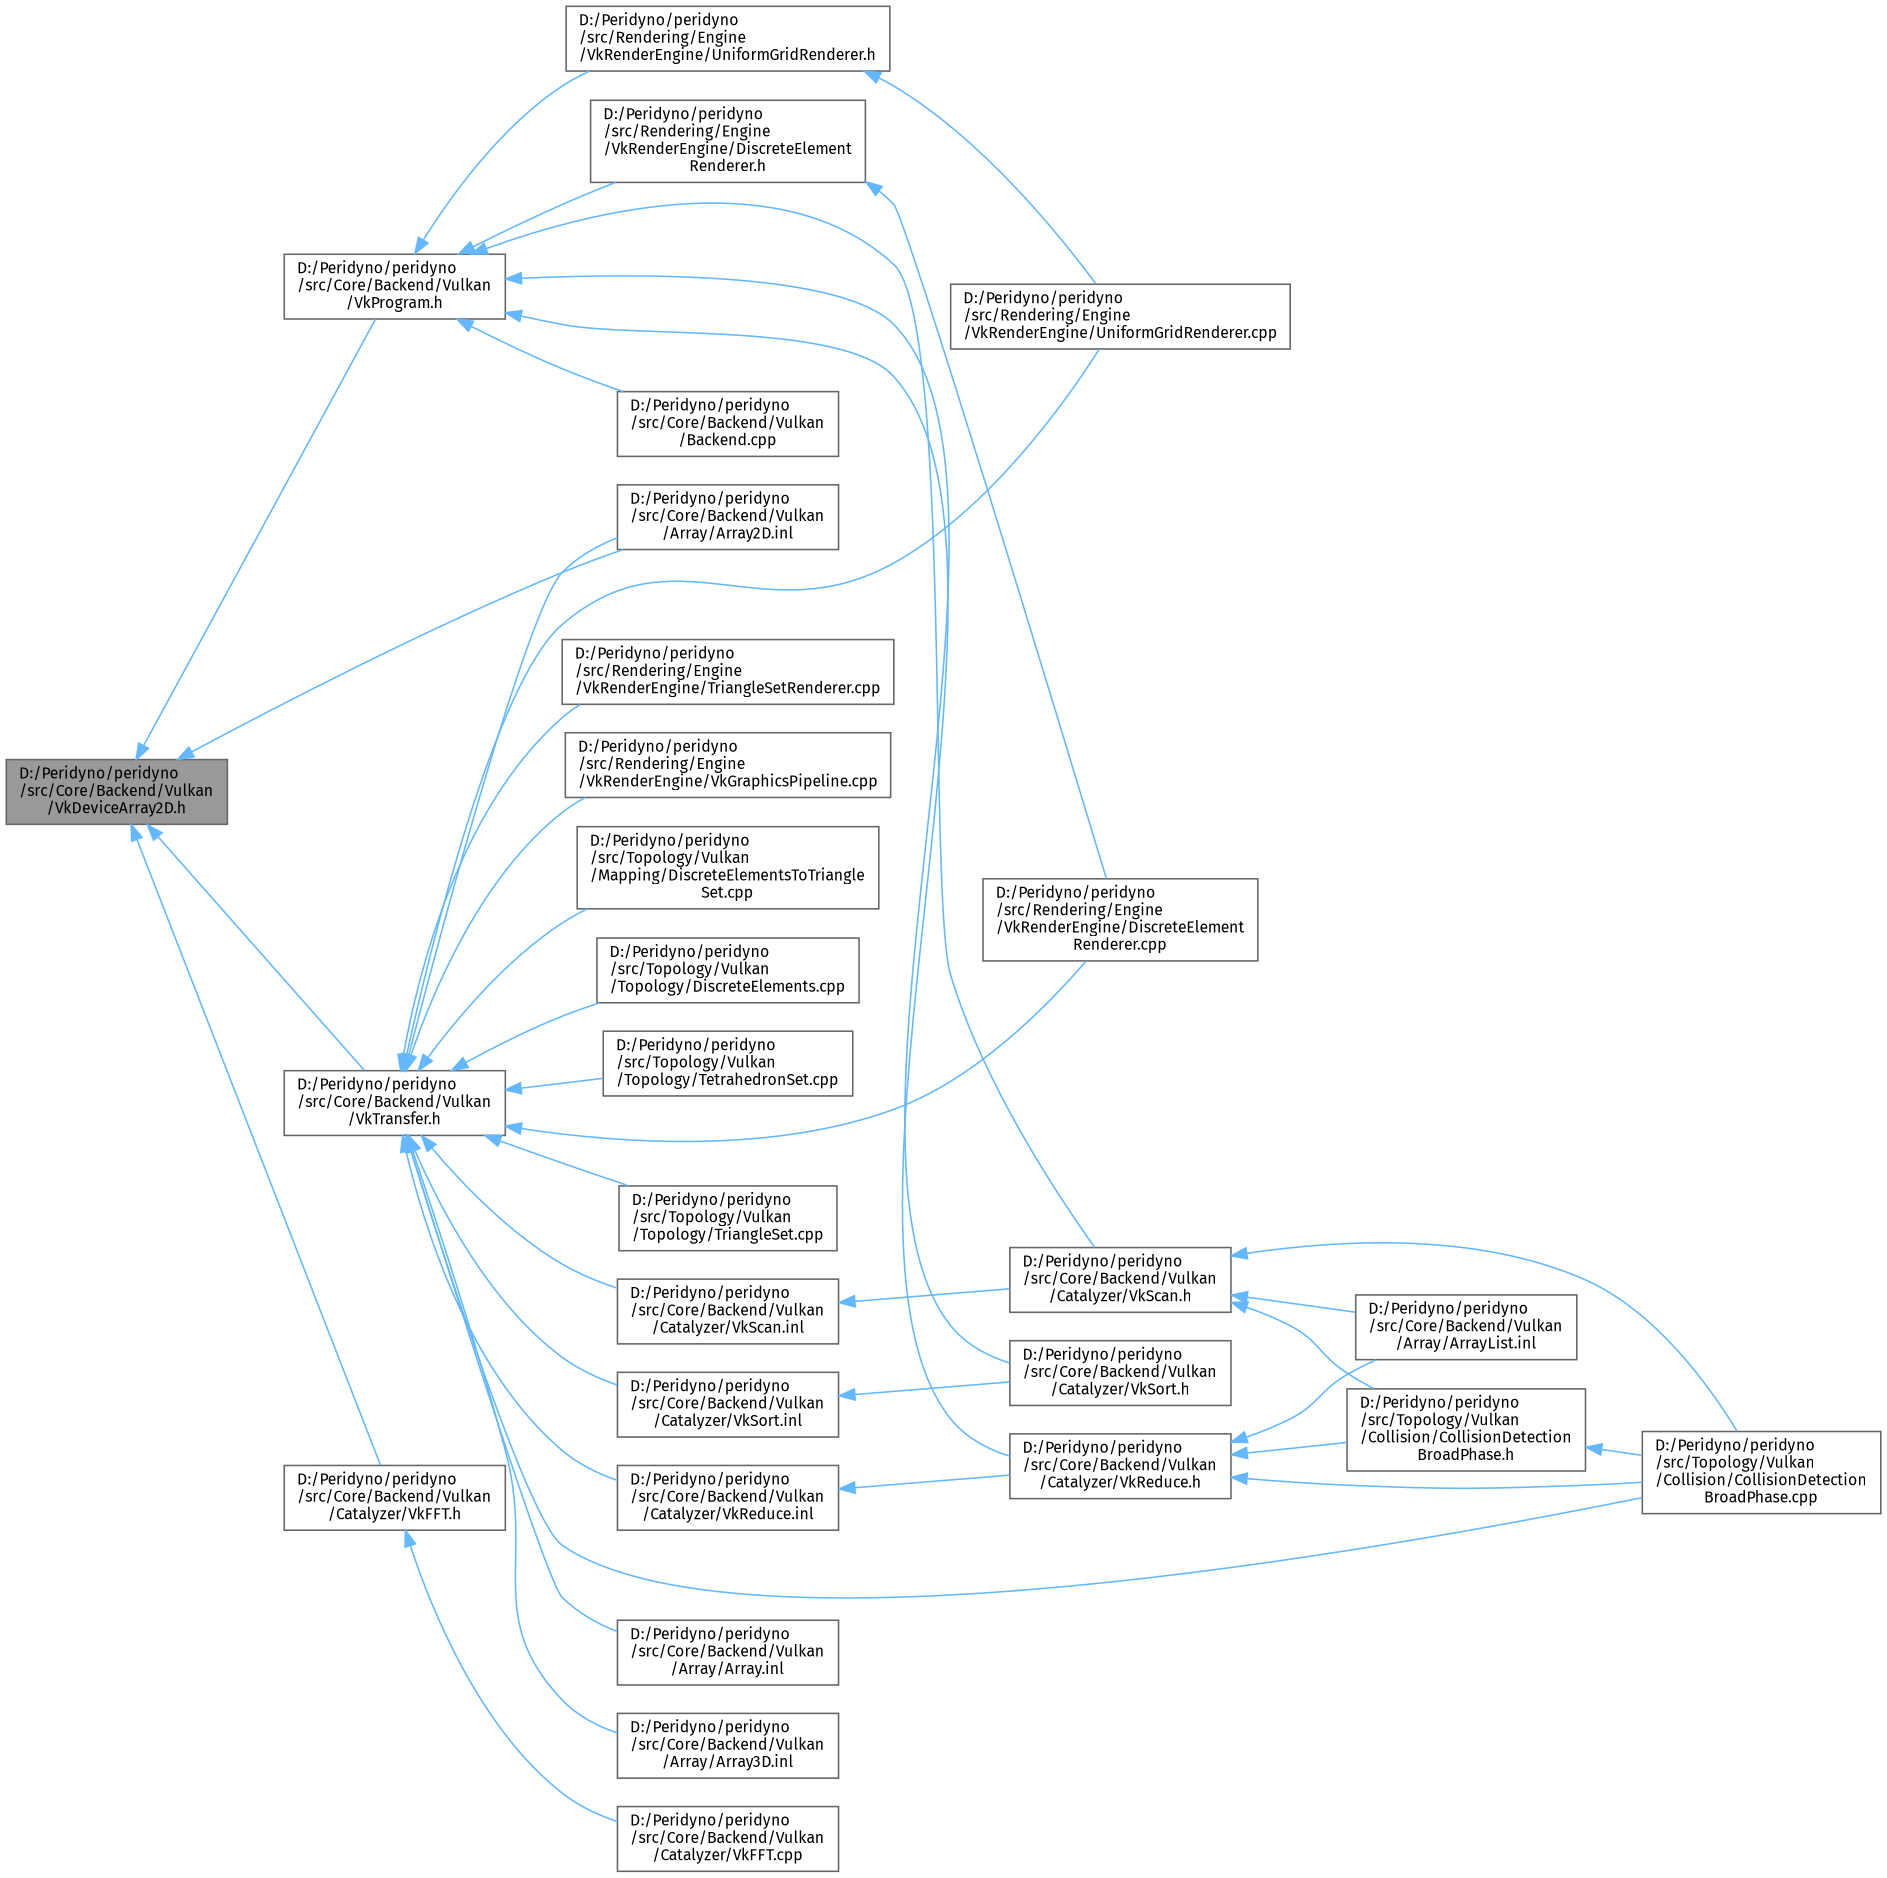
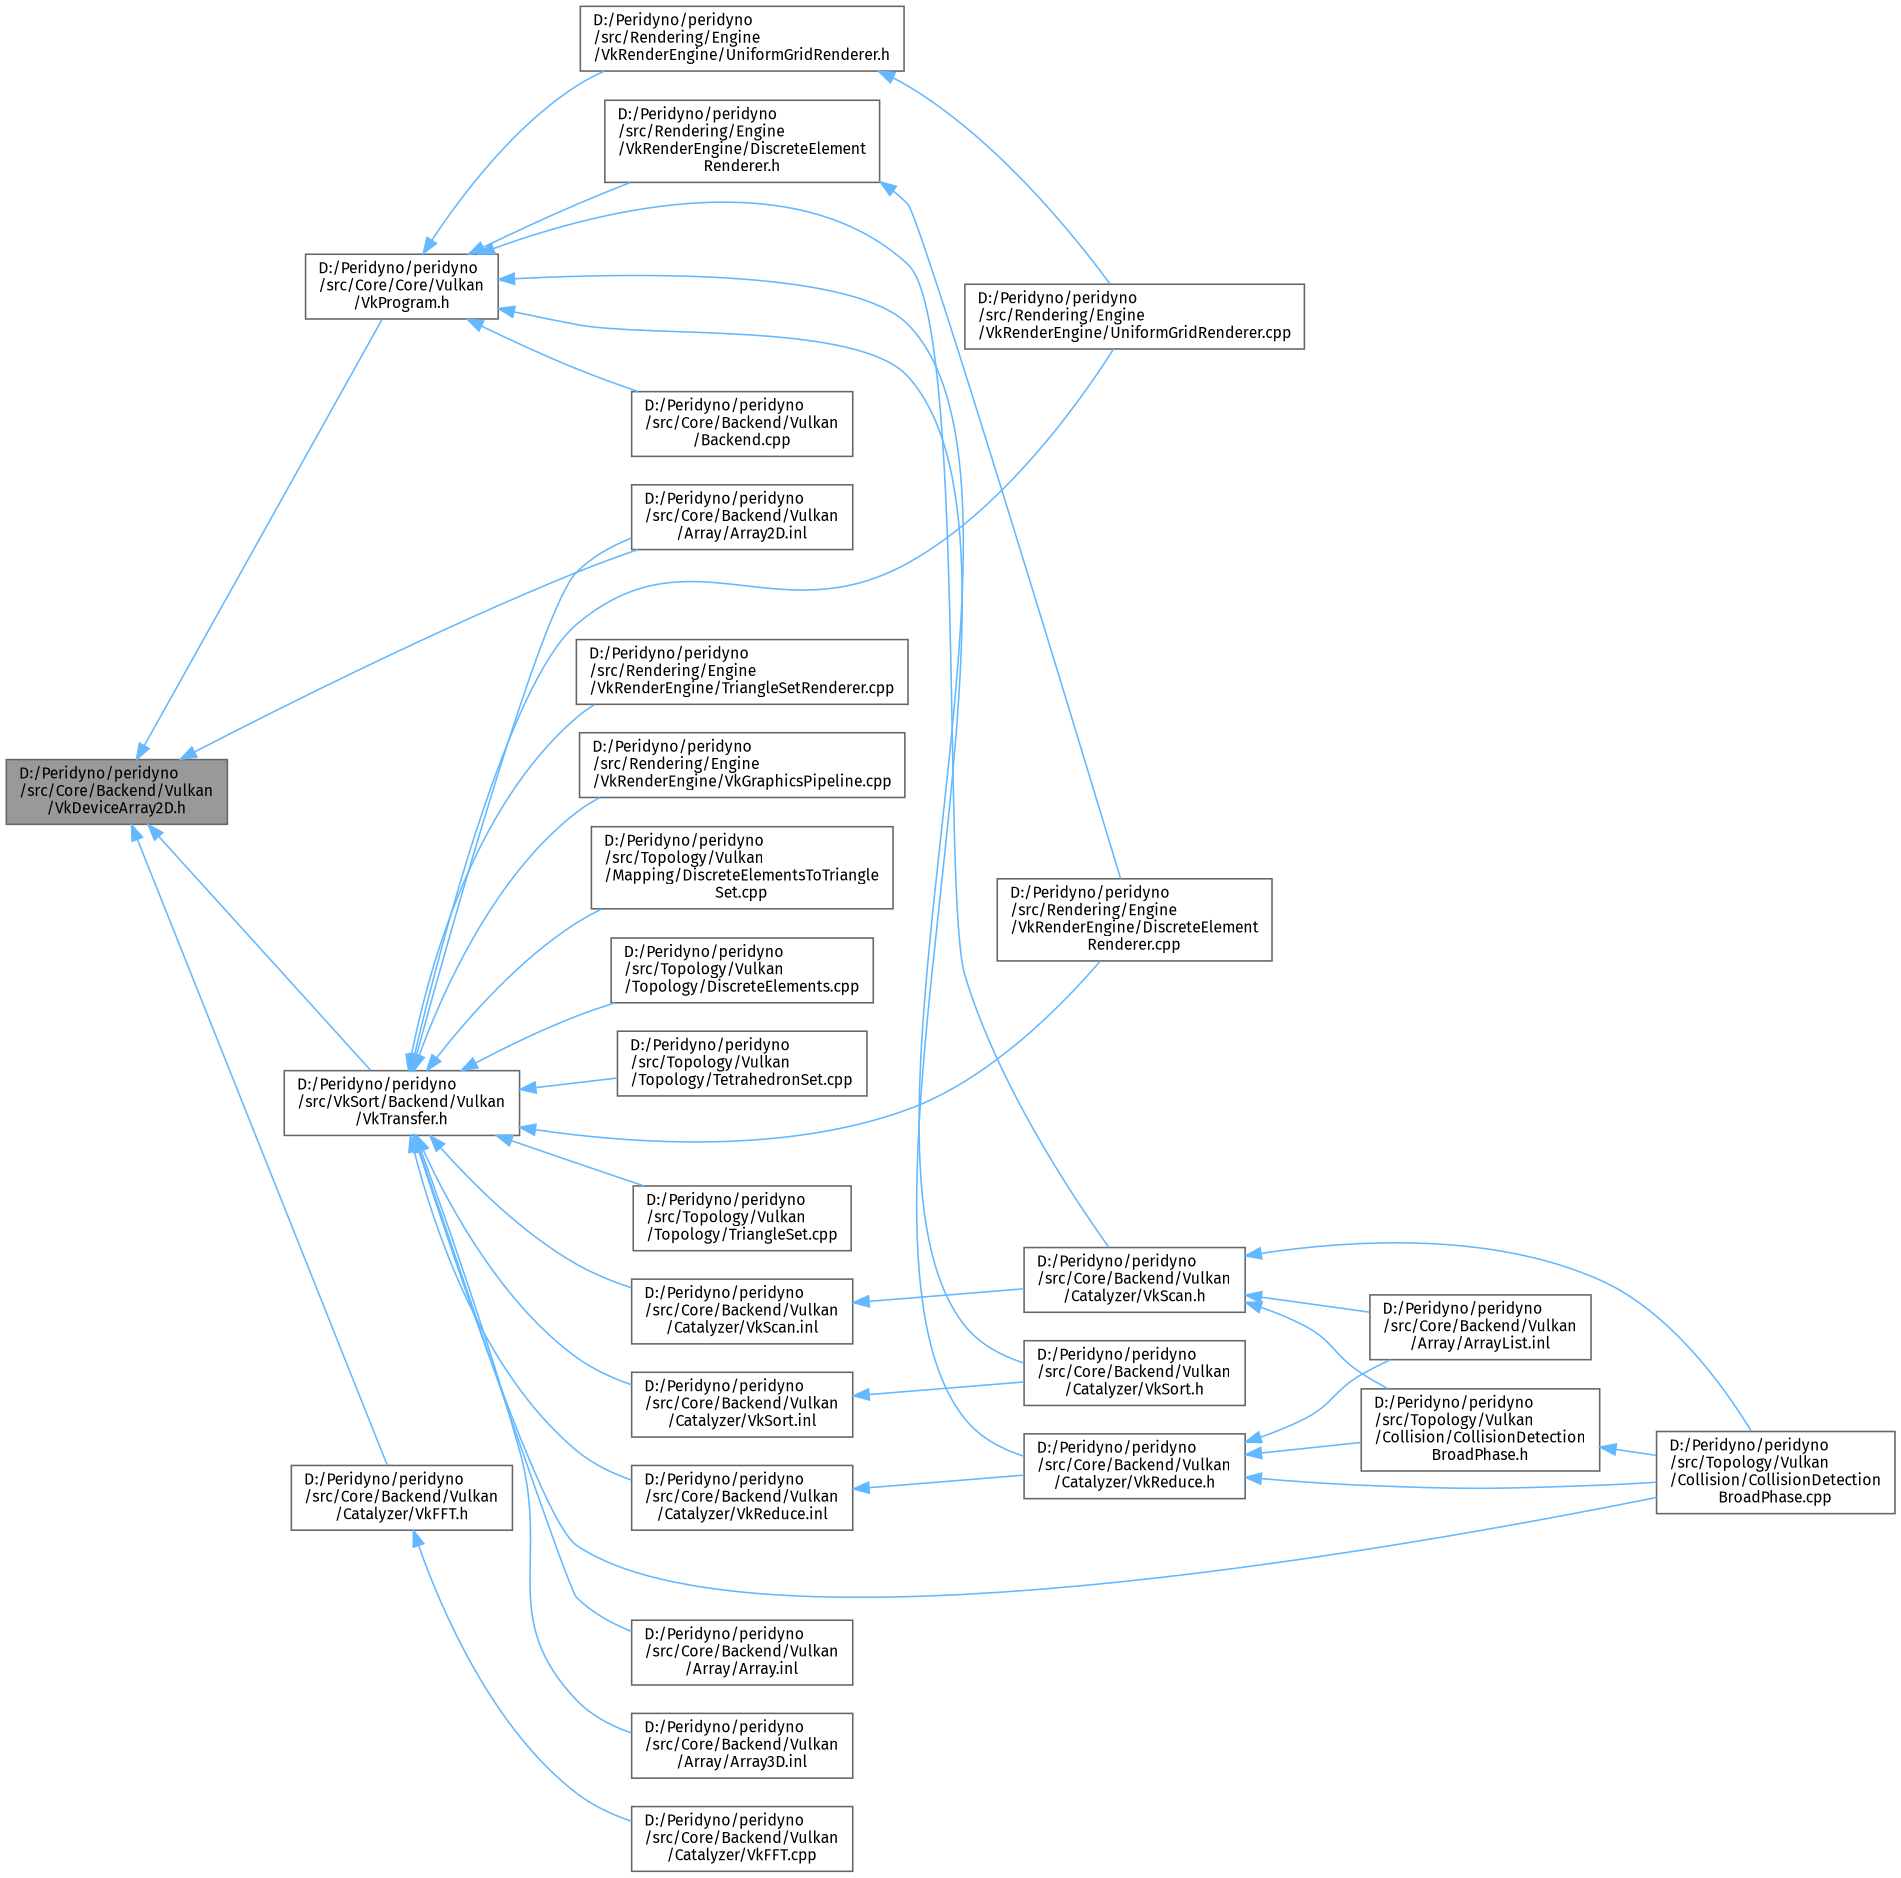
node "D:/Peridyno/peridyno /src/Core/Backend/Vulkan /VkProgram.h": label "D:/Peridyno/peridyno /src/Core/Backend/Vulkan /VkProgram.h" -> "D:/Peridyno/peridyno /src/Core/Core/Vulkan /VkProgram.h"
node "D:/Peridyno/peridyno /src/Core/Backend/Vulkan /VkTransfer.h": label "D:/Peridyno/peridyno /src/Core/Backend/Vulkan /VkTransfer.h" -> "D:/Peridyno/peridyno /src/VkSort/Backend/Vulkan /VkTransfer.h"
